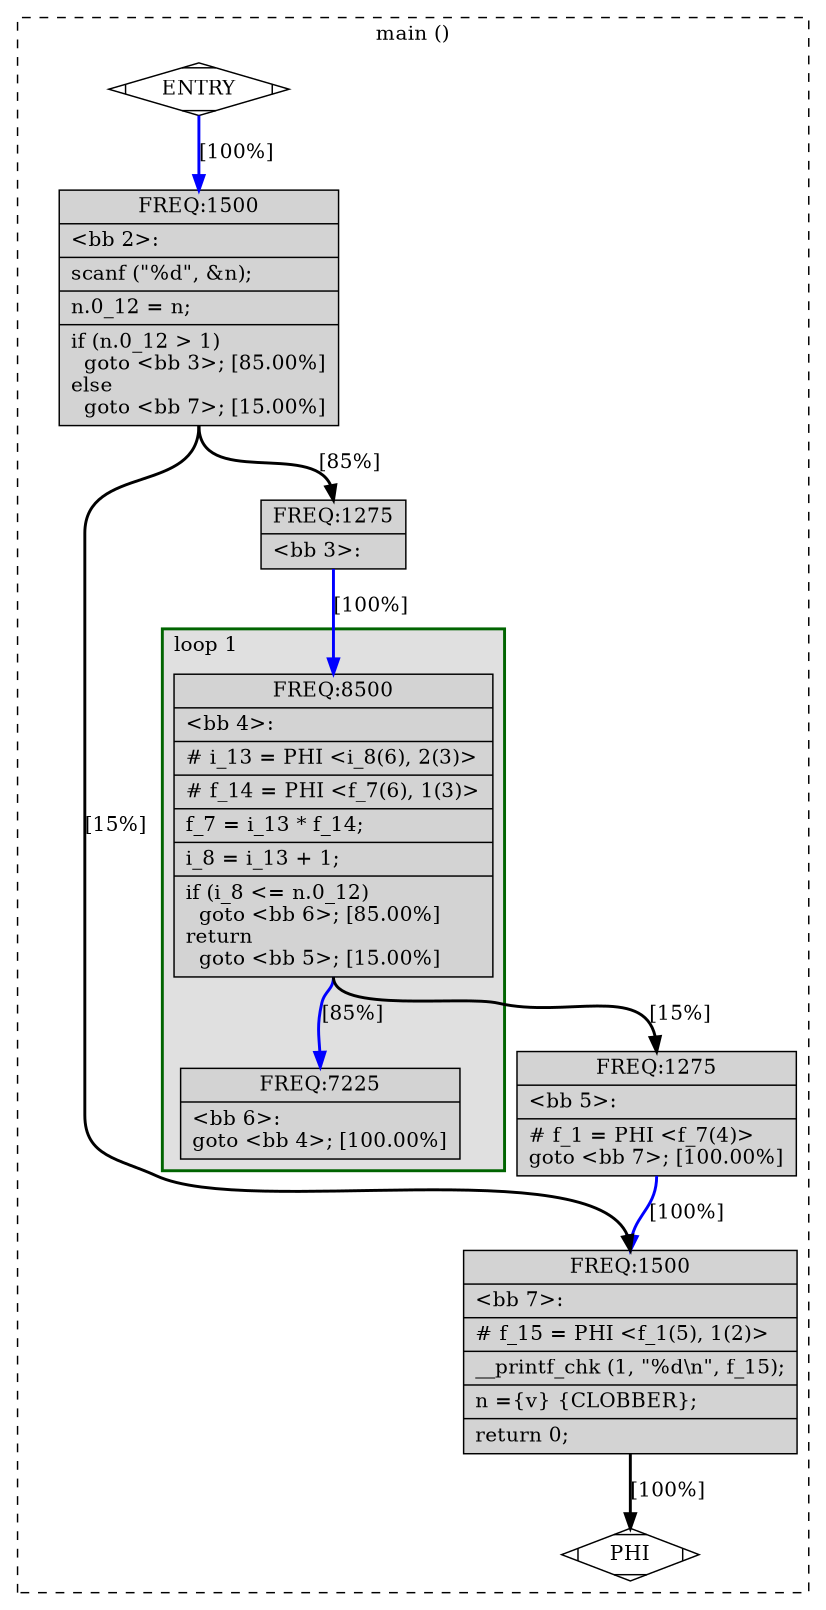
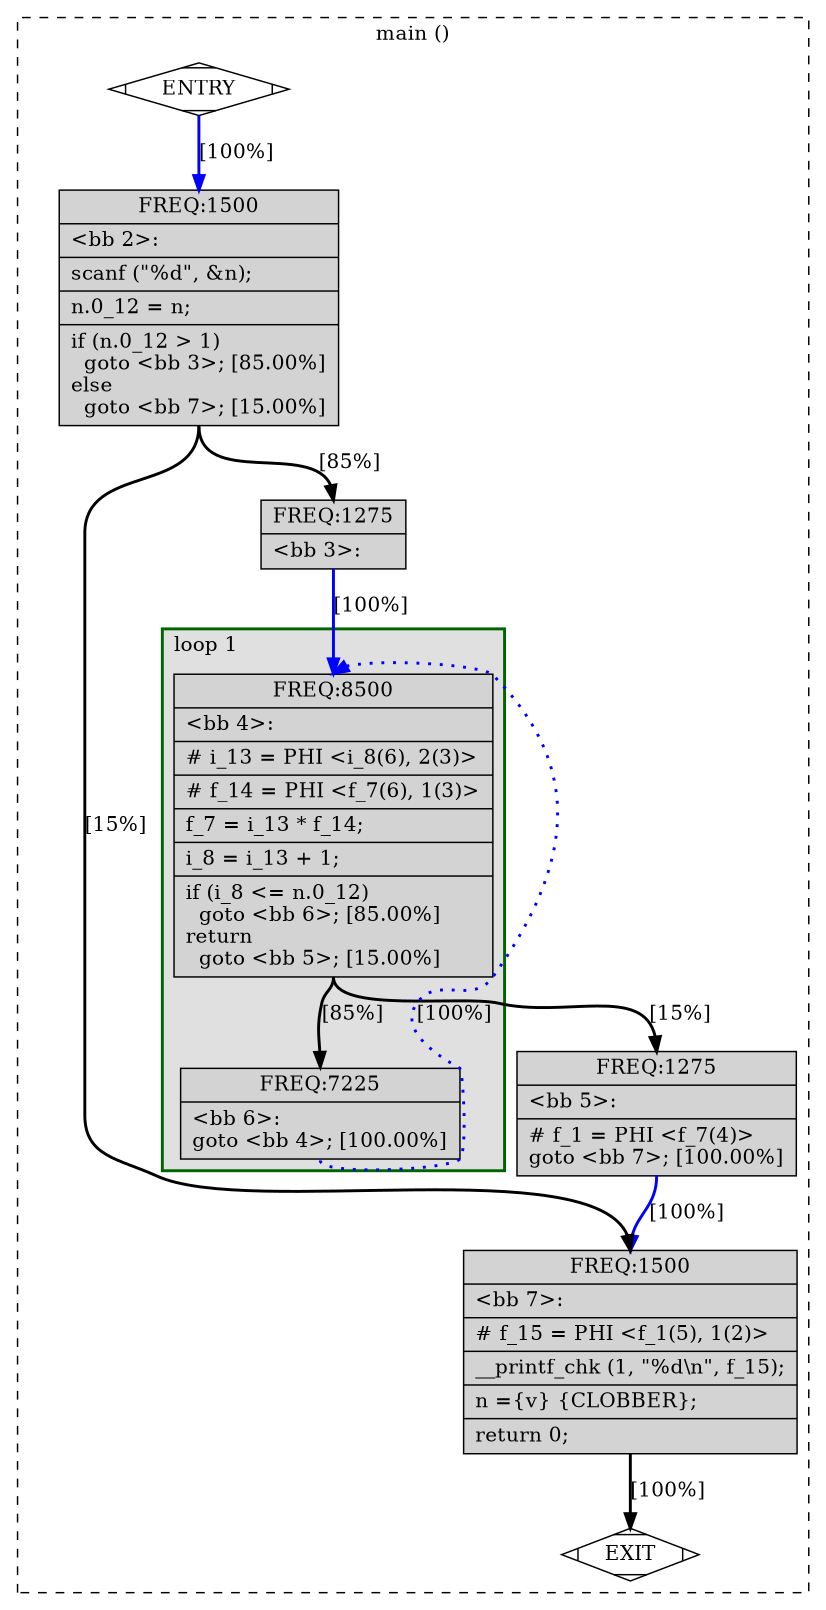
edge "FREQ:7225" -> "FREQ:8500": added, label "[100%]"
edge "FREQ:8500" -> "FREQ:7225": color blue -> black
node "PHI": label "PHI" -> "EXIT"
